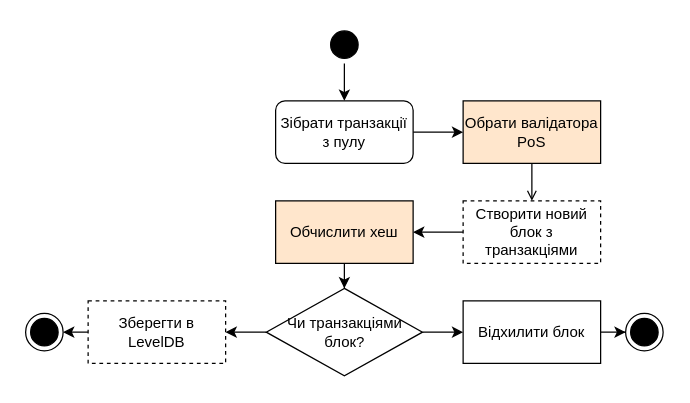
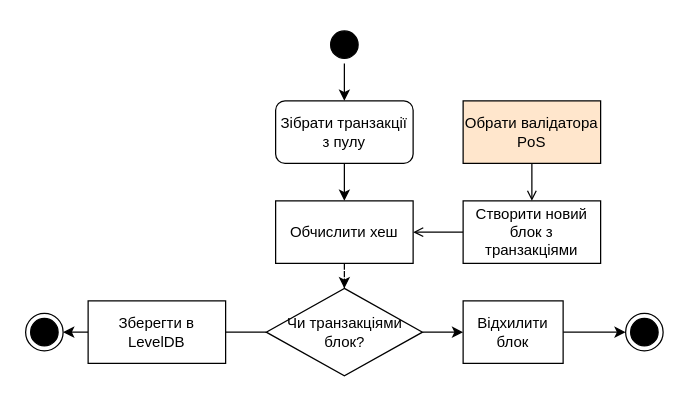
edge "Зібрати транзакції з пулу" -> "Обрати валідатора PoS": now "Зібрати транзакції з пулу" -> "Обчислити хеш"
node "Обчислити хеш": fillcolor #ffe6cc -> #ffffff
edge "Створити новий блок з транзакціями" -> "Обчислити хеш": arrowhead classic -> open
node "Створити новий блок з транзакціями": style dashed -> solid
edge "Обчислити хеш" -> "Чи транзакціями блок?": style solid -> dashed
node "Зберегти в LevelDB": style dashed -> solid
edge "Чи транзакціями блок?" -> "Зберегти в LevelDB": arrowhead classic -> none
node "Відхилити блок": size 138x63 -> 100x63
